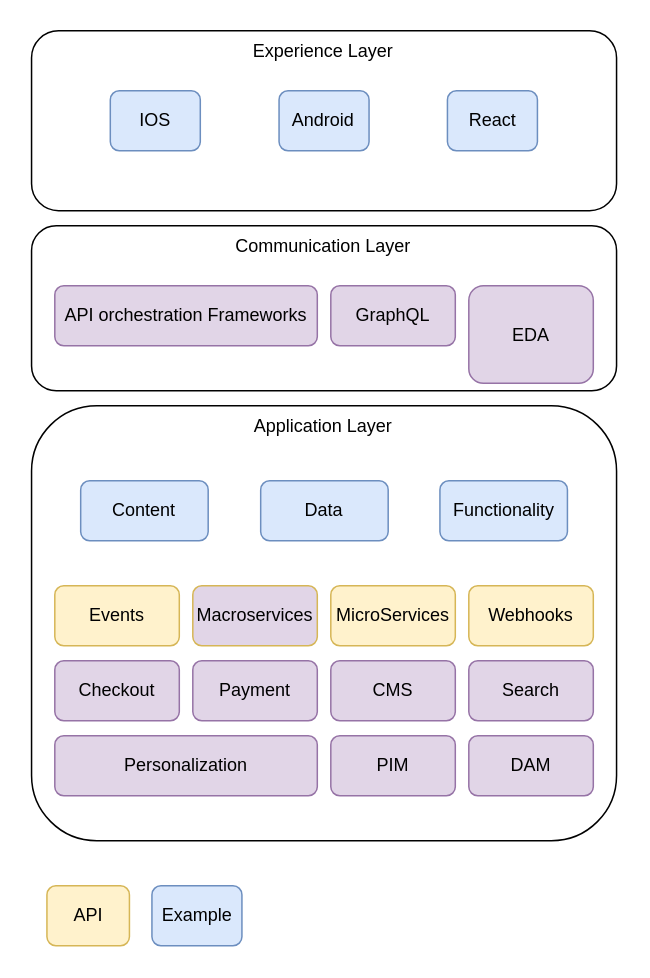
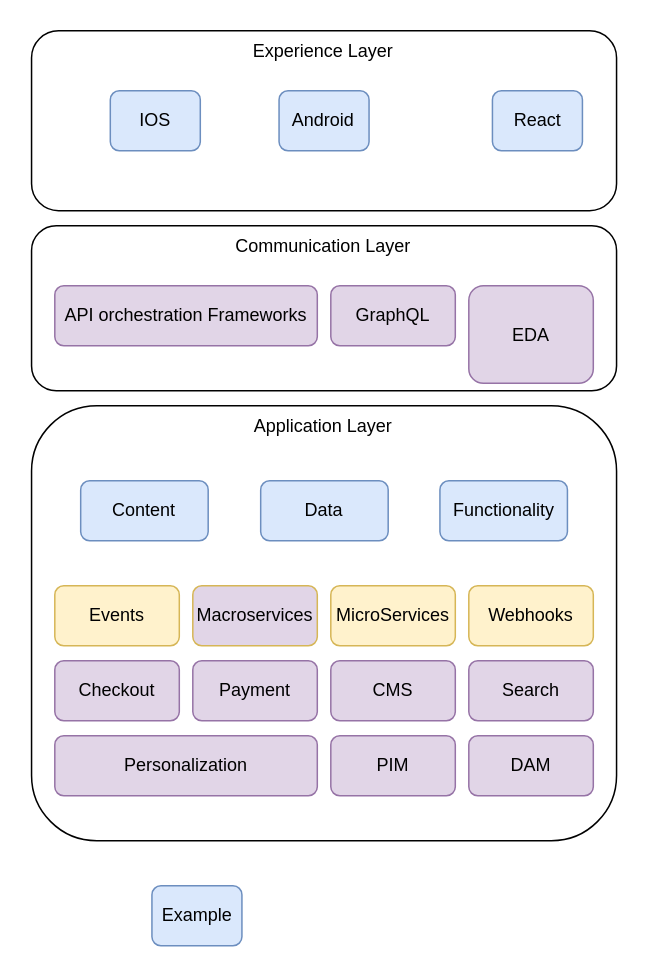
node "React": moved (492, 121) -> (537, 121)
node "API": removed
